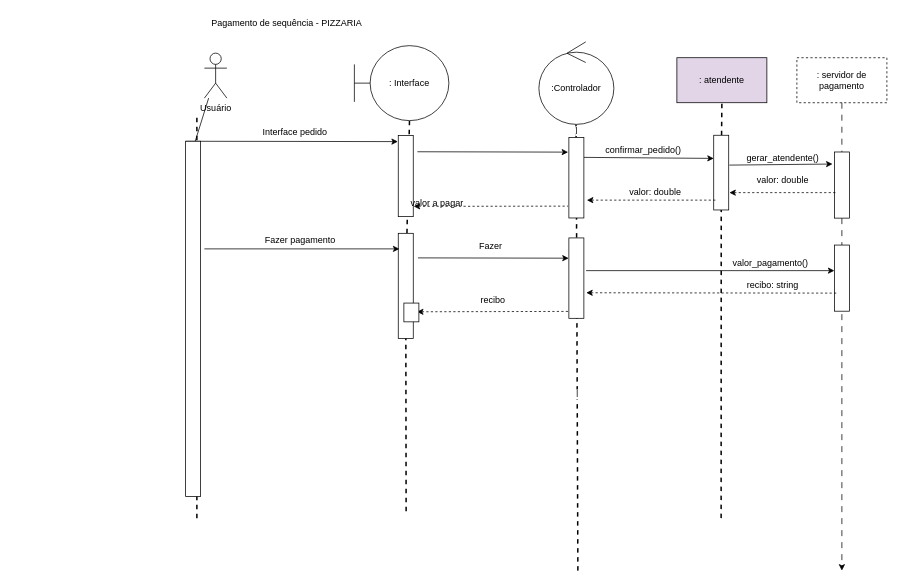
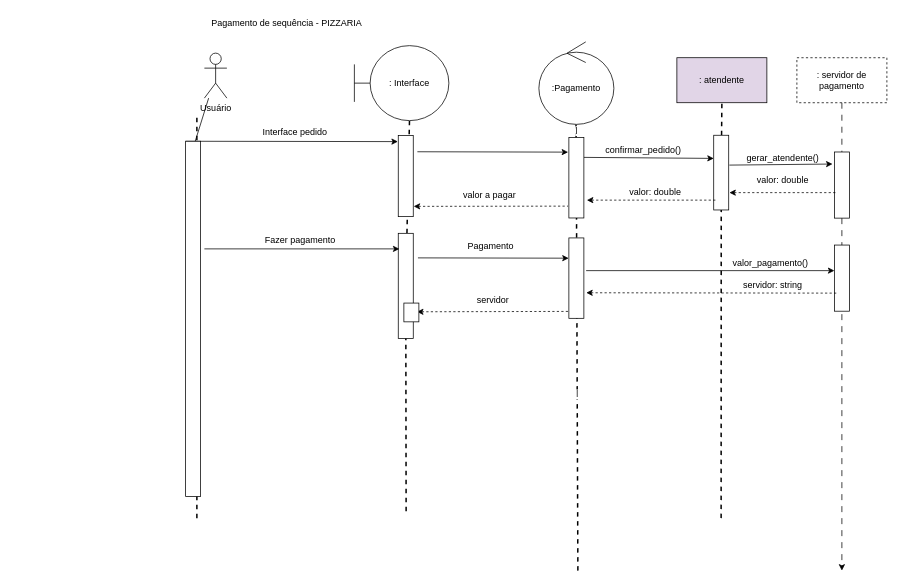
node ":Controlador": label ":Controlador" -> ":Pagamento"
node "valor a pagar": moved (438, 203) -> (490, 196)
node "Fazer": label "Fazer" -> "Pagamento"
node "recibo: string": label "recibo: string" -> "servidor: string"
node "recibo": label "recibo" -> "servidor"
